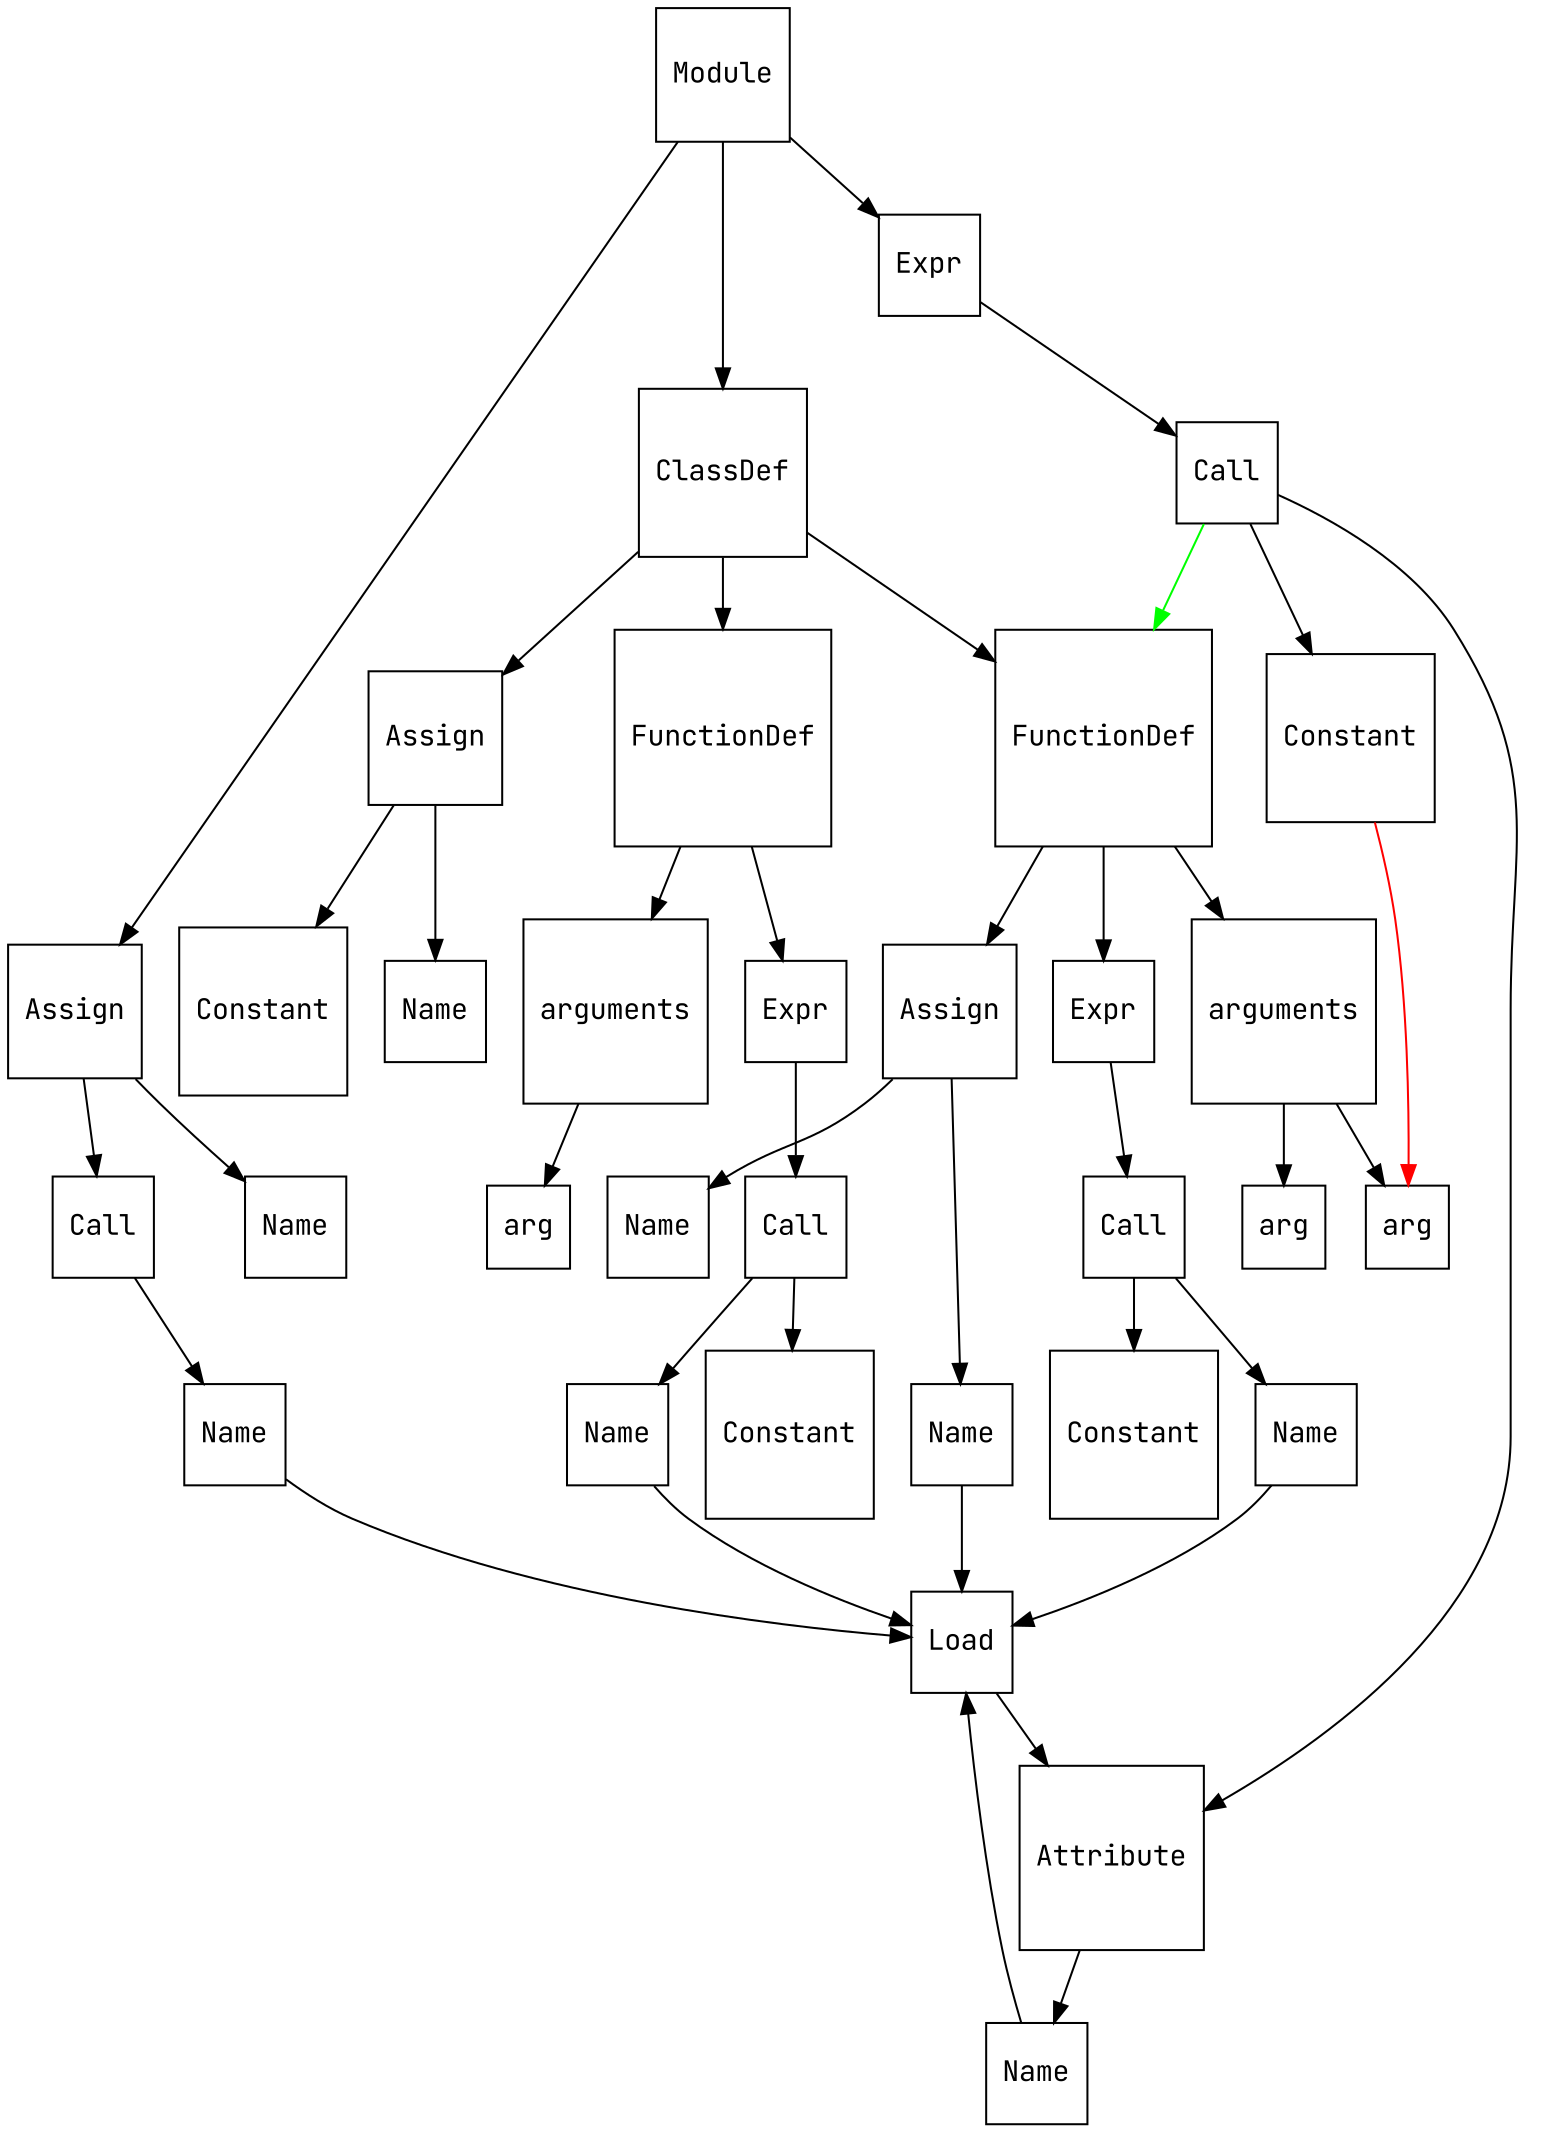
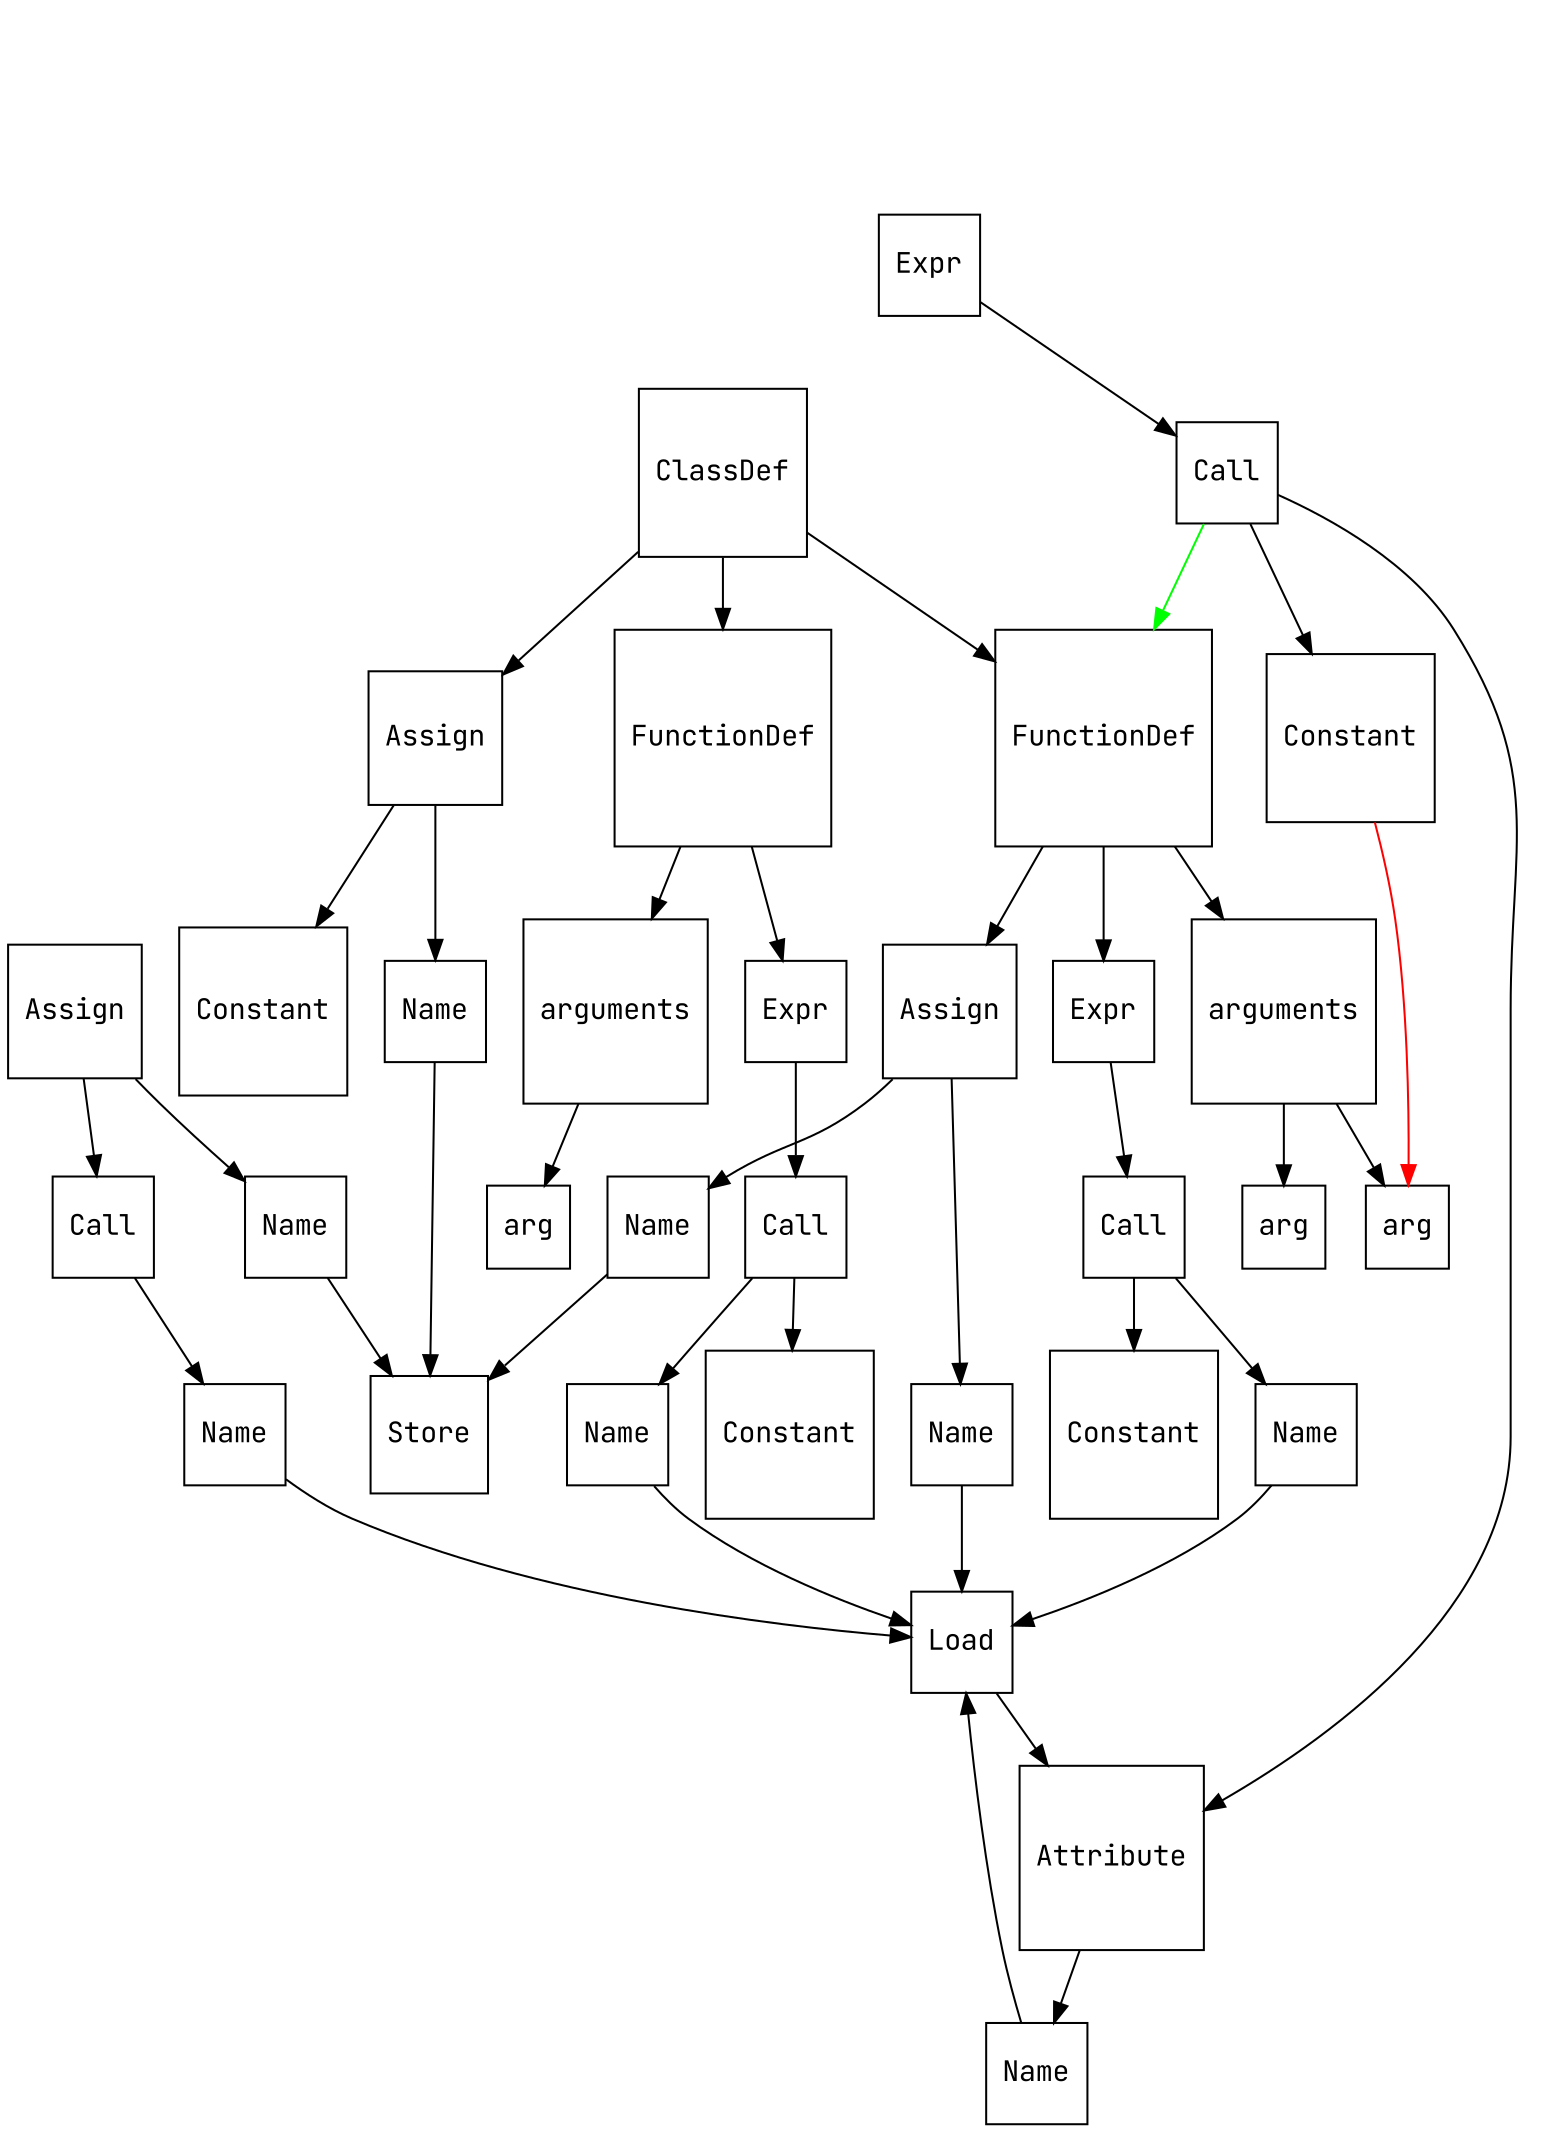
node "Module": removed
node "Store": added
